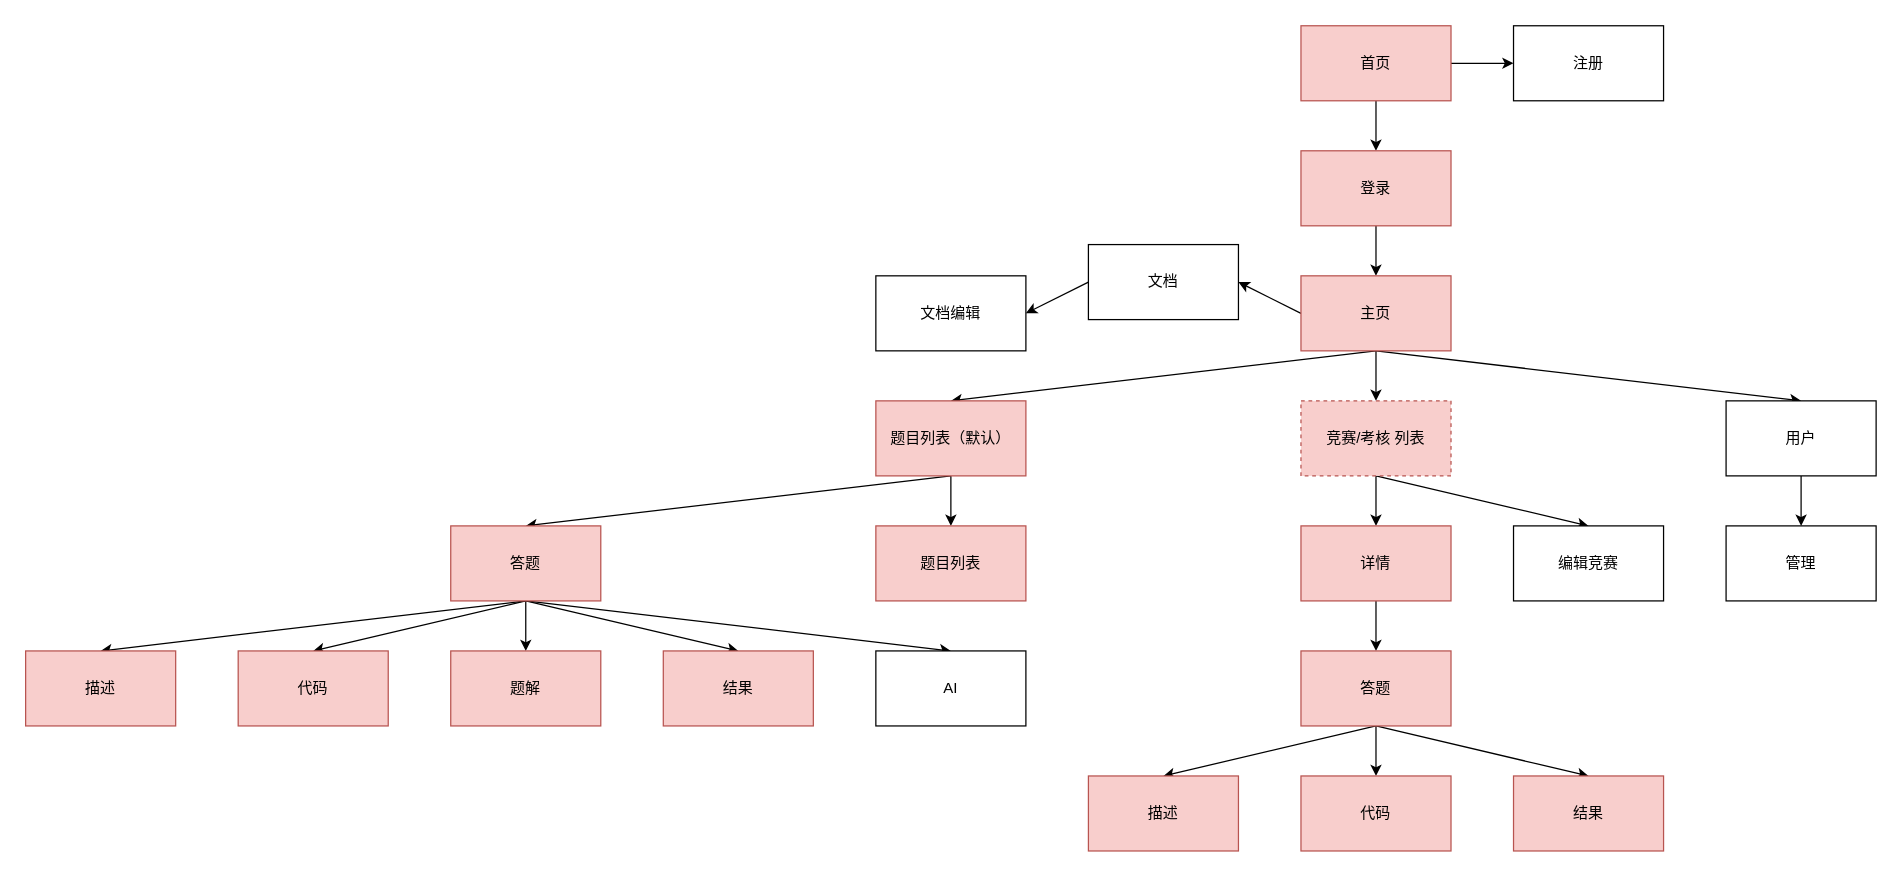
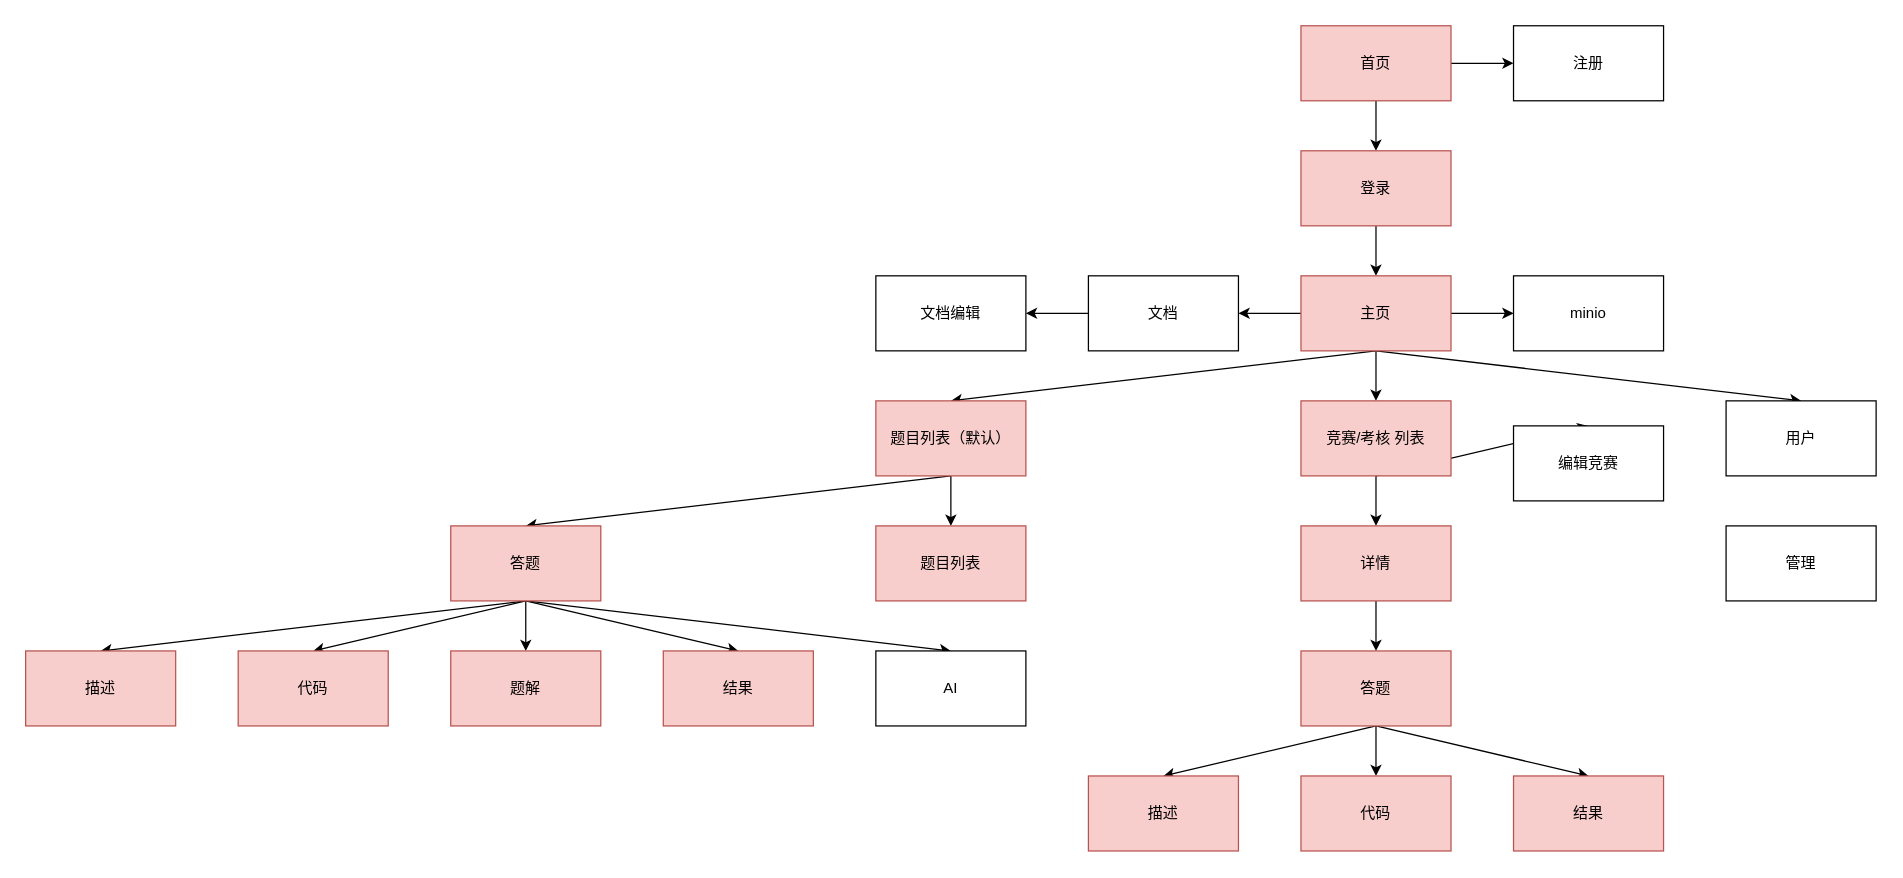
node "文档": moved (1163, 282) -> (1163, 313)
edge "主页" -> "minio": added
node "minio": added
node "竞赛/考核 列表": style dashed -> solid
edge "用户" -> "管理": removed
node "编辑竞赛": moved (1588, 563) -> (1588, 463)
